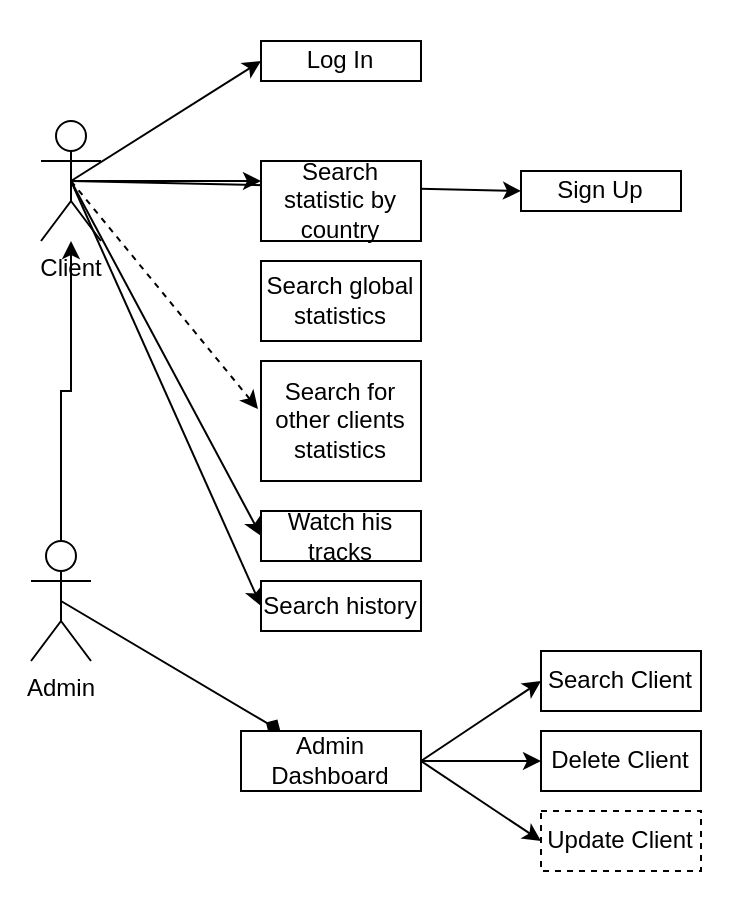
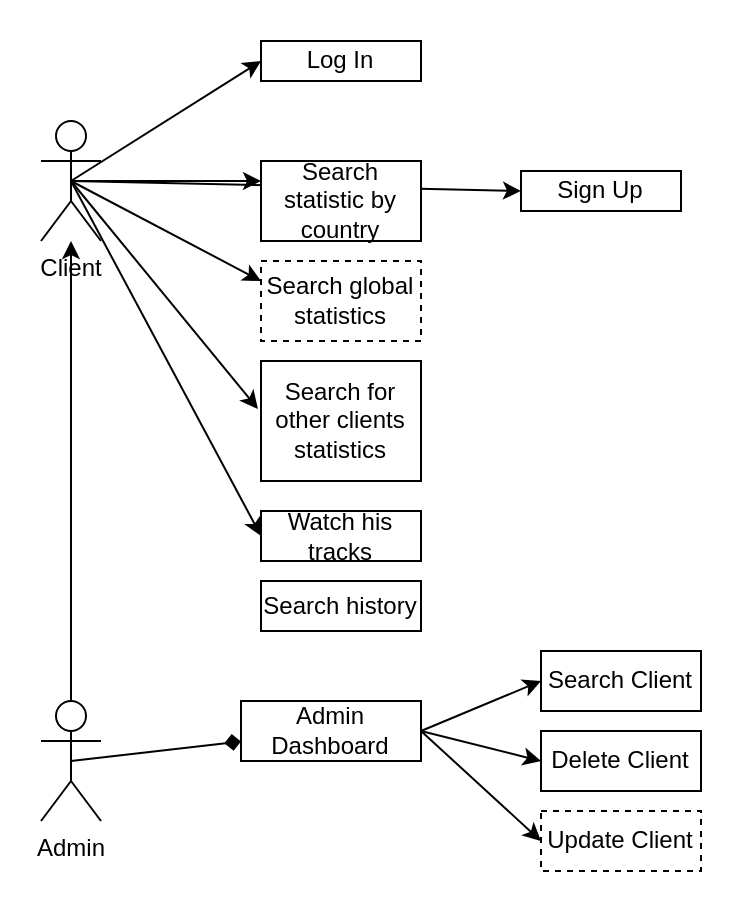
edge "Client" -> "Search global statistics": added
edge "Client" -> "Search for other clients statistics": style dashed -> solid
node "Search global statistics": style solid -> dashed
edge "Client" -> "Search history": removed
node "Admin": moved (61, 601) -> (71, 761)
node "Admin Dashboard": moved (331, 761) -> (331, 731)
